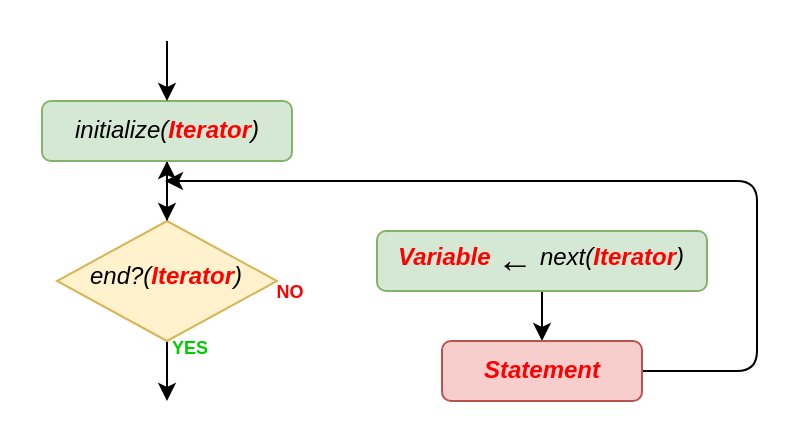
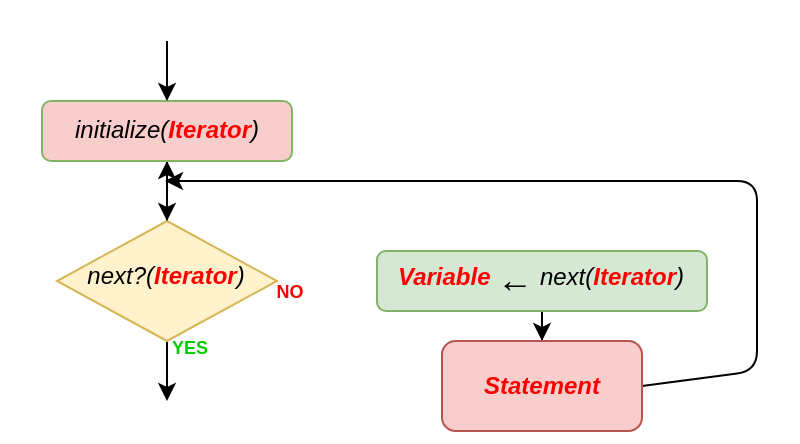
node "initialize(Iterator)": fillcolor #d5e8d4 -> #f8cecc
node "Variable ← next(Iterator)": moved (542, 261) -> (542, 281)
node "end?(Iterator)": label "end?(Iterator)" -> "next?(Iterator)"
node "Statement": size 200x60 -> 200x90
